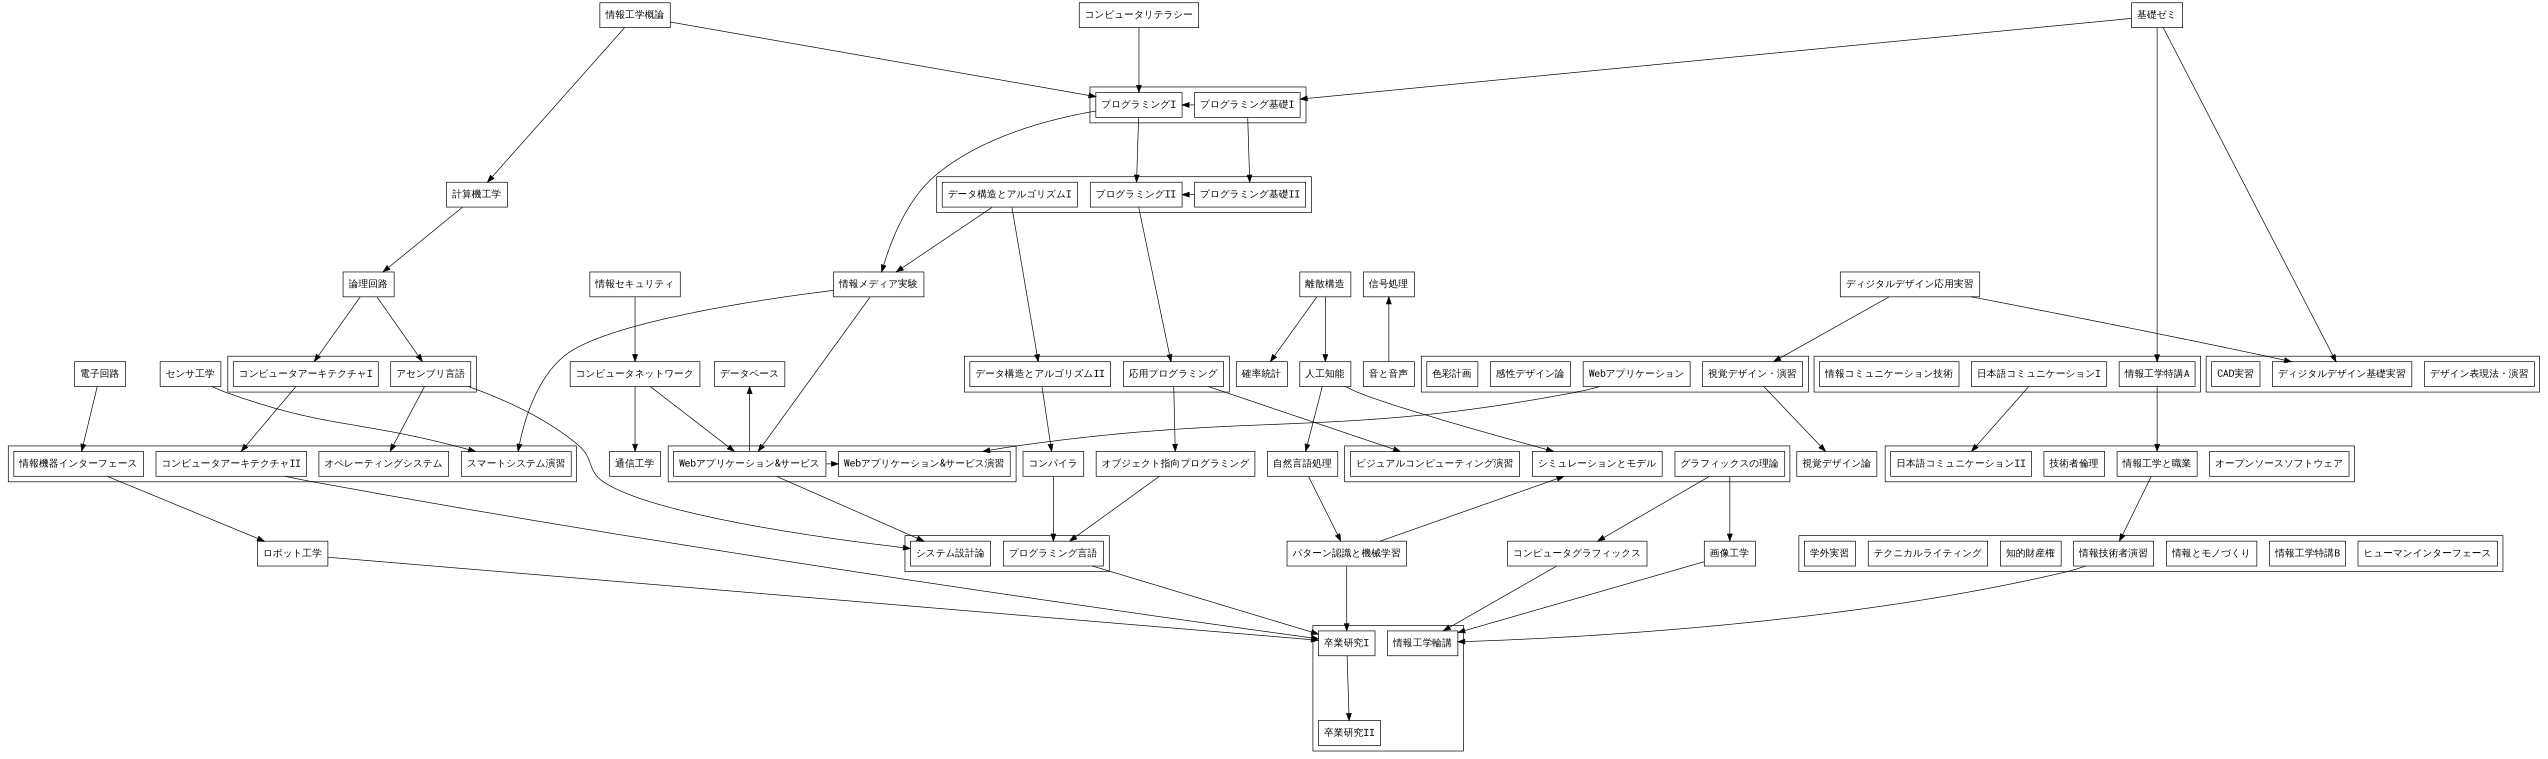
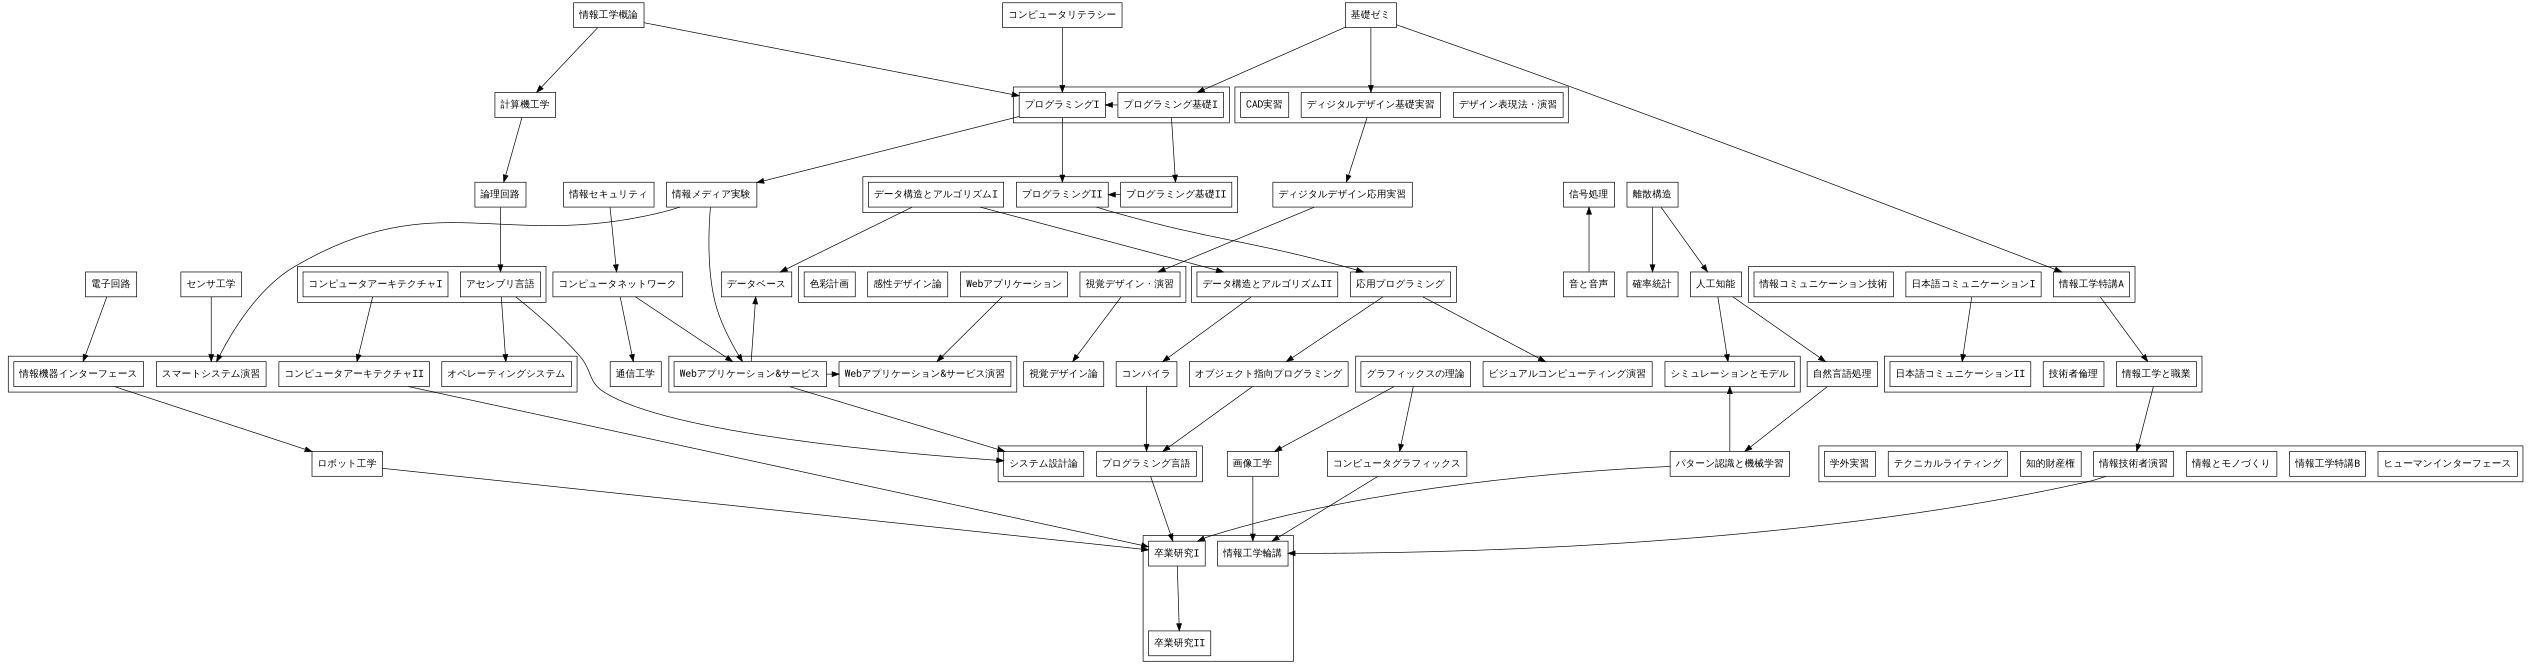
edge "データ構造とアルゴリズムI" -> "情報メディア実験": now "データ構造とアルゴリズムI" -> "データベース"
edge "論理回路" -> "コンピュータアーキテクチャI": removed
edge "ディジタルデザイン応用実習" -> "ディジタルデザイン基礎実習": reversed
node "オープンソースソフトウェア": removed
